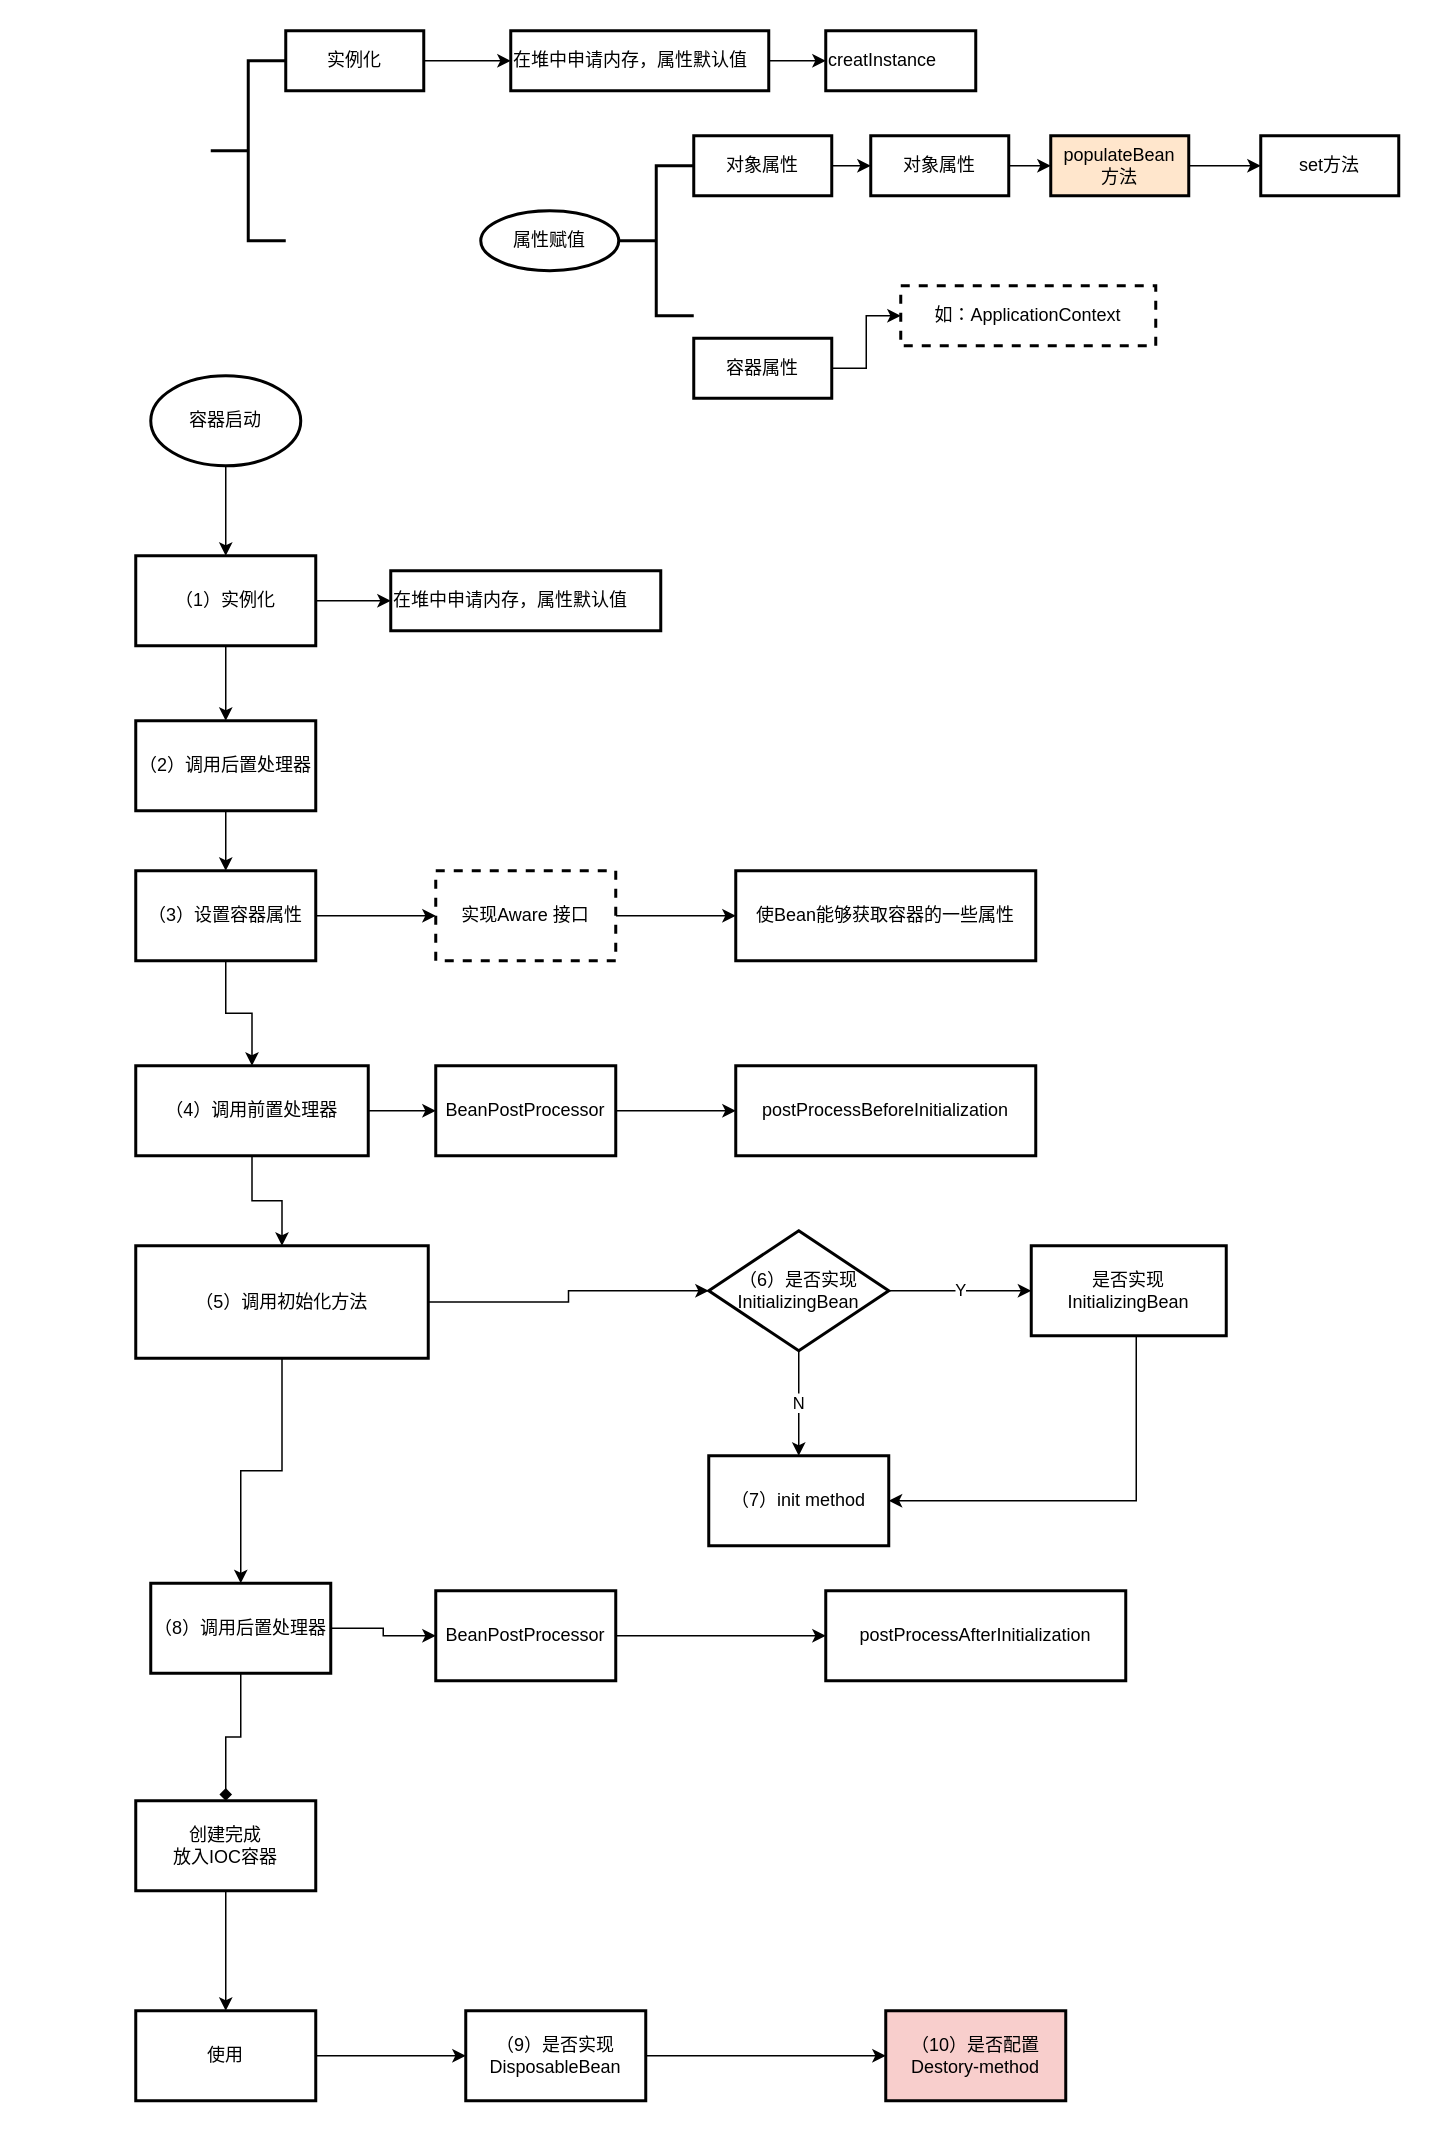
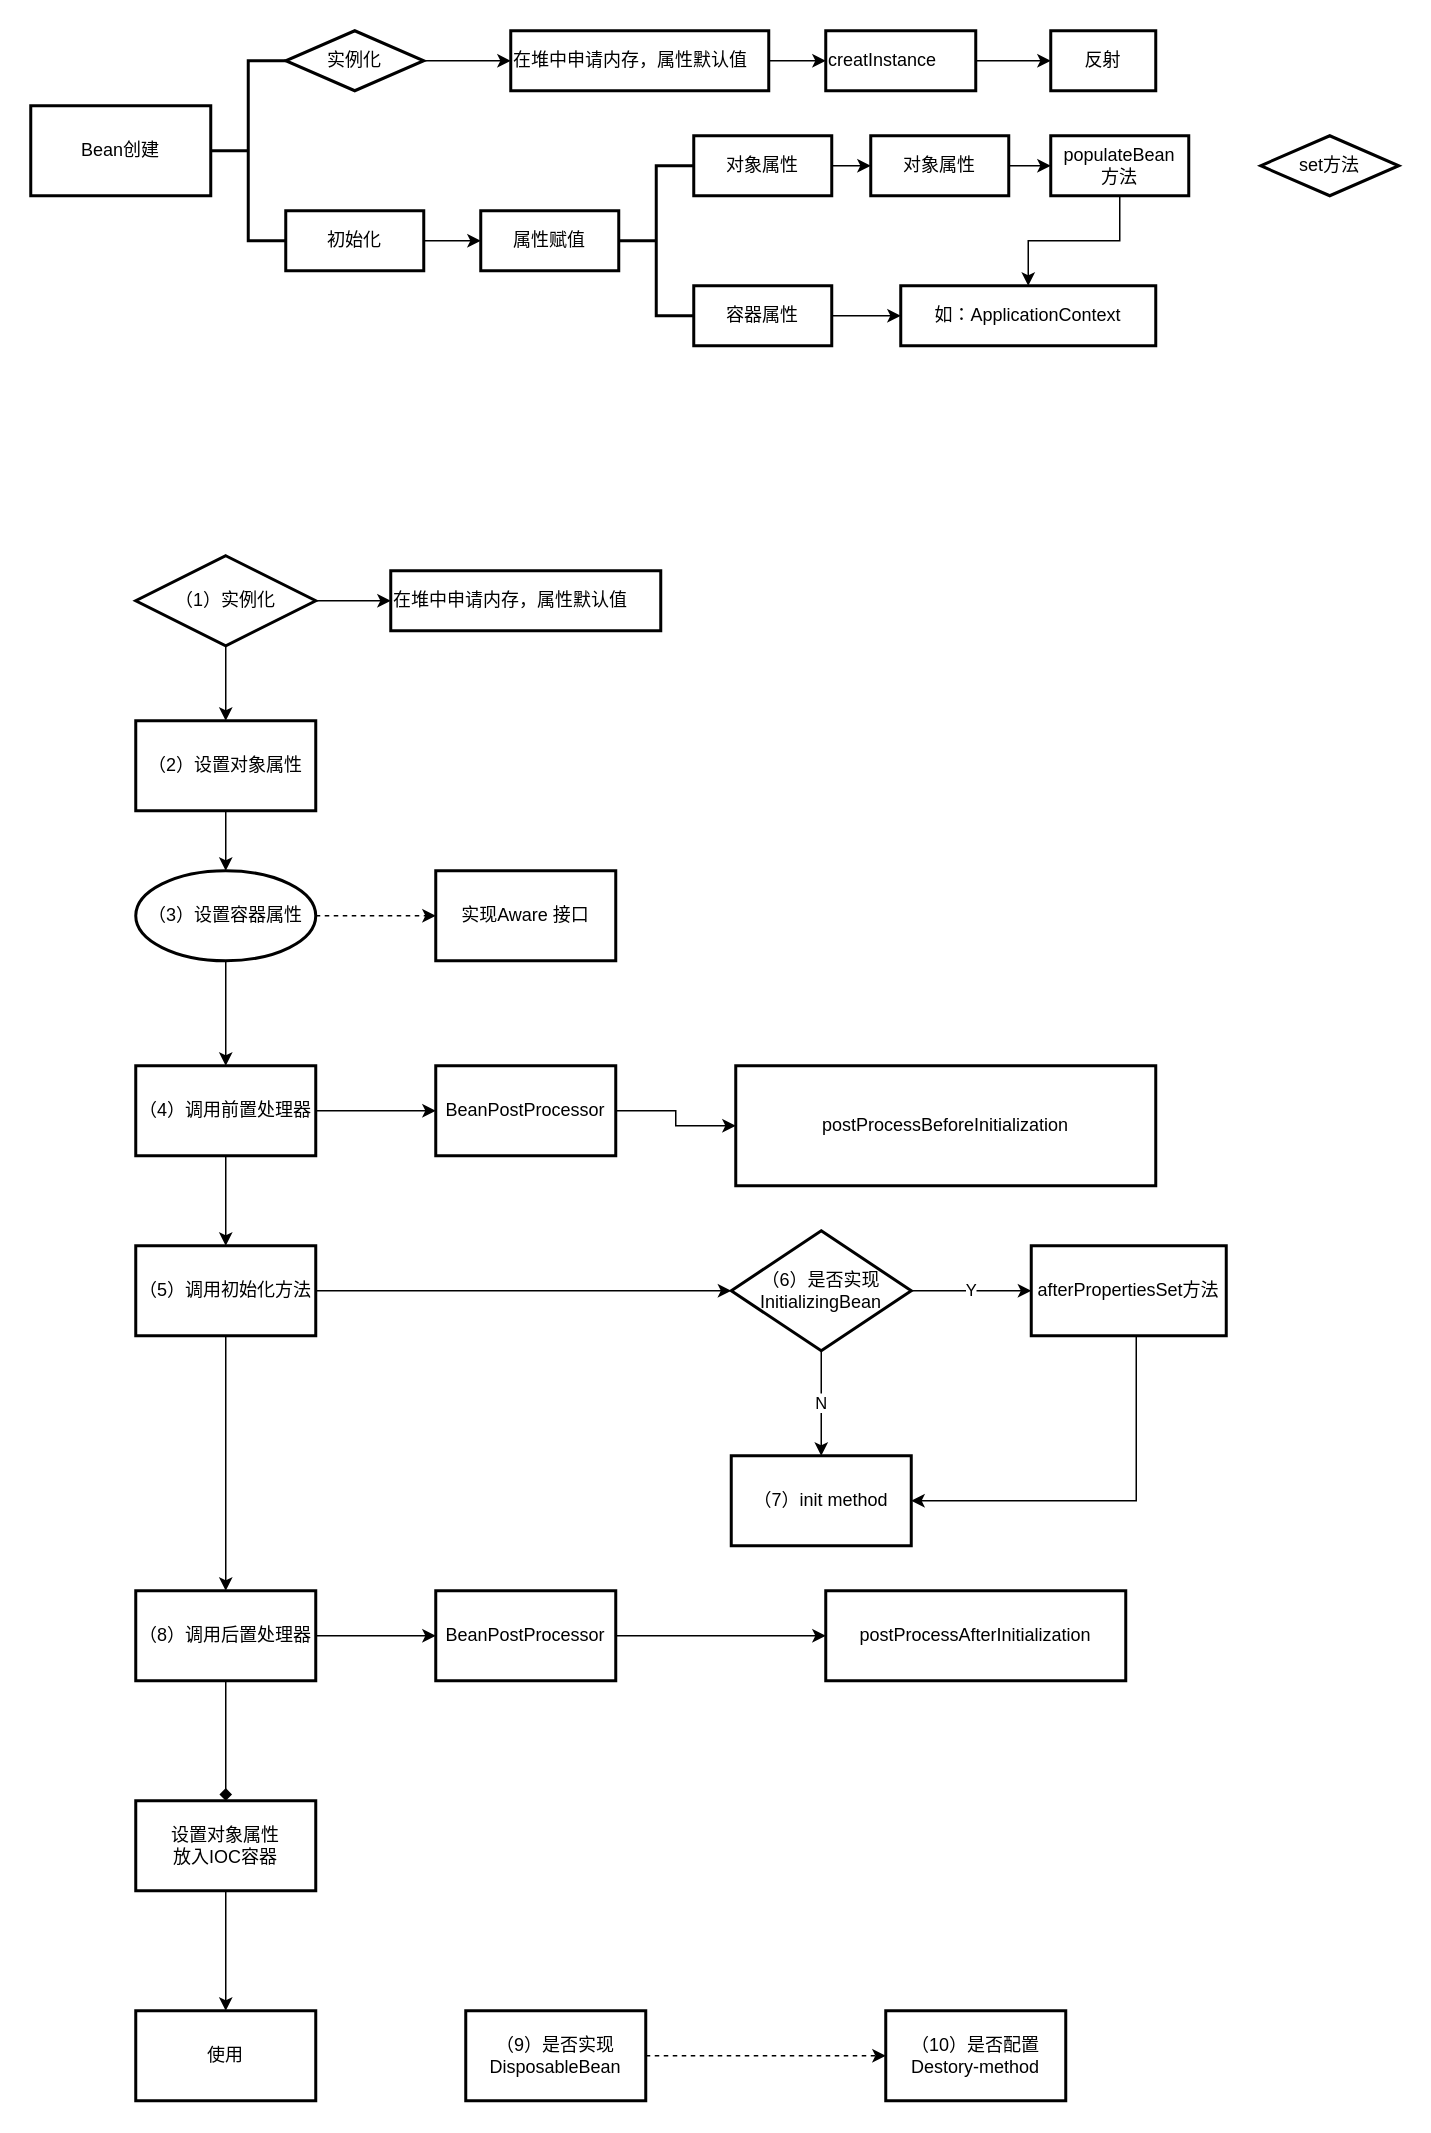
node "实例化": shape rectangle -> diamond
edge "creatInstance" -> "反射": added
node "反射": added
node "Bean创建": added
node "populateBean 方法": fillcolor #ffe6cc -> #ffffff
edge "populateBean 方法" -> "set方法": now "populateBean 方法" -> "如：ApplicationContext"
node "set方法": shape rectangle -> diamond
node "初始化": added
edge "初始化" -> "属性赋值": added
node "属性赋值": shape ellipse -> rectangle
node "如：ApplicationContext": style dashed -> solid
node "容器属性": moved (763, 368) -> (763, 316)
node "容器启动": removed
edge "容器启动" -> "（1）实例化": removed
node "（1）实例化": shape rectangle -> diamond
node "（2）调用后置处理器": label "（2）调用后置处理器" -> "（2）设置对象属性"
node "（3）设置容器属性": shape rectangle -> ellipse
edge "（3）设置容器属性" -> "实现Aware 接口": style solid -> dashed
node "实现Aware 接口": style dashed -> solid
edge "实现Aware 接口" -> "使Bean能够获取容器的一些属性": removed
node "使Bean能够获取容器的一些属性": removed
node "（4）调用前置处理器": size 233x90 -> 180x90
node "postProcessBeforeInitialization": size 300x90 -> 420x120
node "（6）是否实现InitializingBean": moved (799, 1291) -> (821, 1291)
node "是否实现InitializingBean": label "是否实现InitializingBean" -> "afterPropertiesSet方法"
node "（5）调用初始化方法": size 293x113 -> 180x90
node "（7）init method": moved (799, 1501) -> (821, 1501)
node "（8）调用后置处理器": moved (241, 1628) -> (226, 1636)
node "创建完成 放入IOC容器": label "创建完成 放入IOC容器" -> "设置对象属性 放入IOC容器"
edge "使用" -> "（9）是否实现DisposableBean": removed
edge "（9）是否实现DisposableBean" -> "（10）是否配置 Destory-method": style solid -> dashed
node "（10）是否配置 Destory-method": fillcolor #f8cecc -> #ffffff
